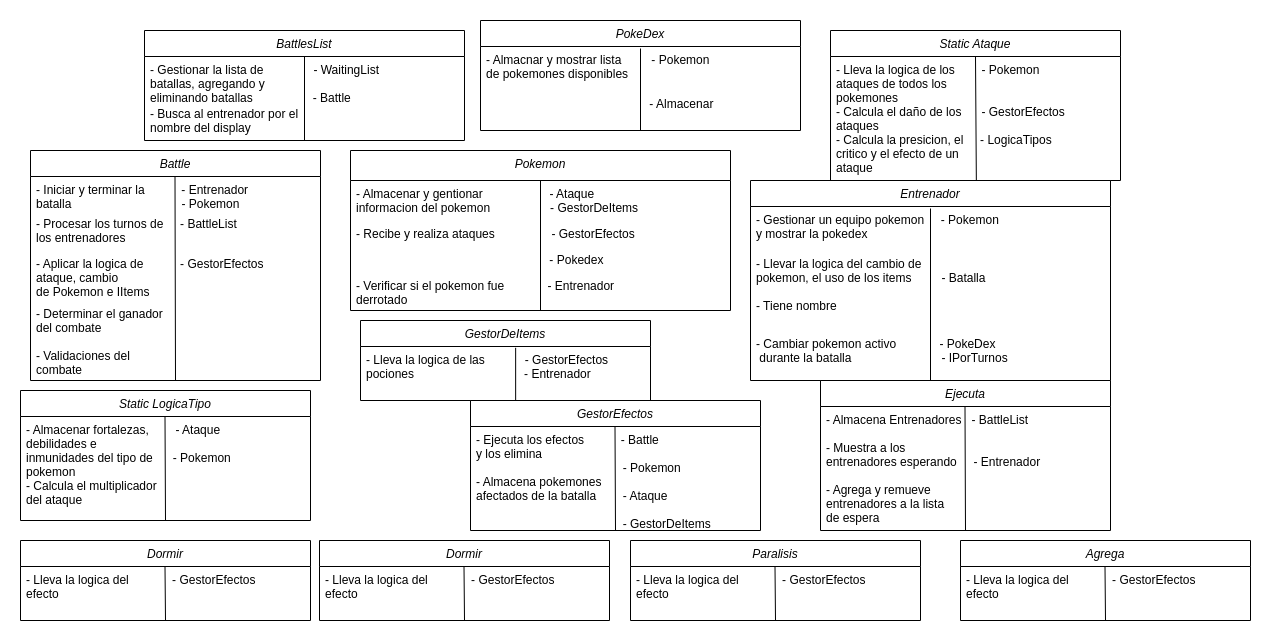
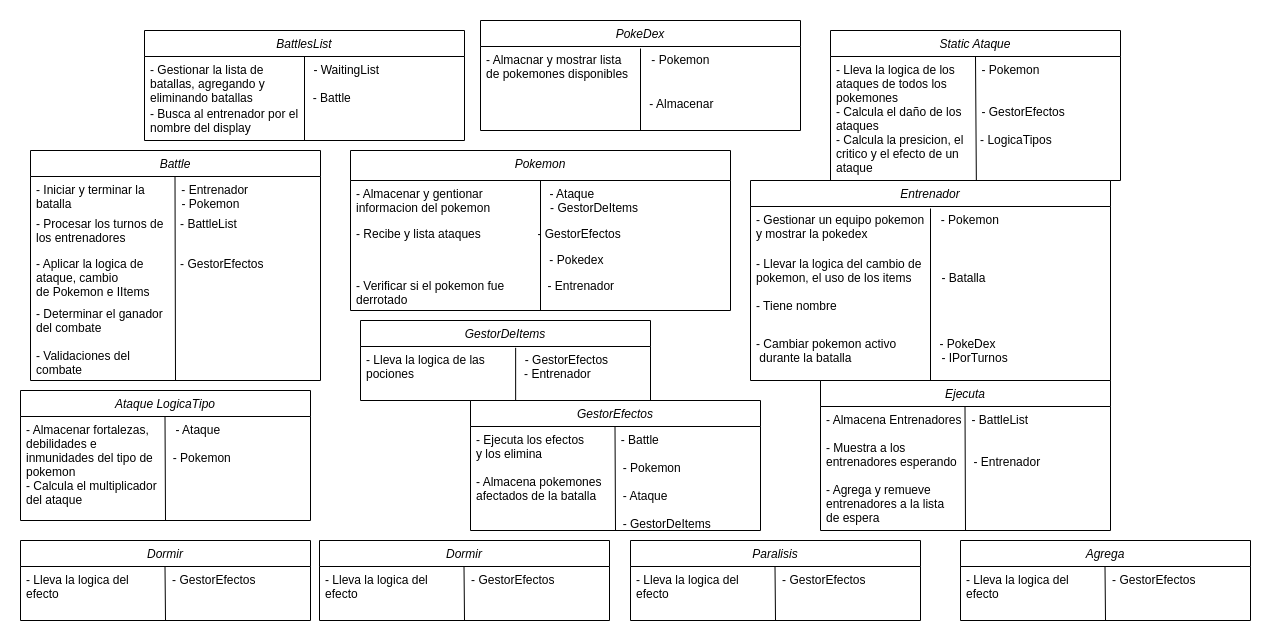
node "- Recibe y realiza ataques - GestorEfectos": label "- Recibe y realiza ataques - GestorEfectos" -> "- Recibe y lista ataques - GestorEfectos"
node "Static LogicaTipo": label "Static LogicaTipo" -> "Ataque LogicaTipo"
